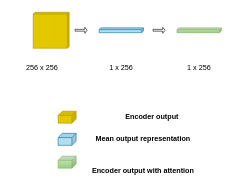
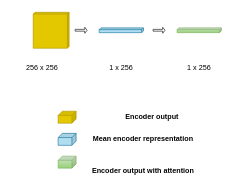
node "Mean output representation": label "Mean output representation" -> "Mean encoder representation"
